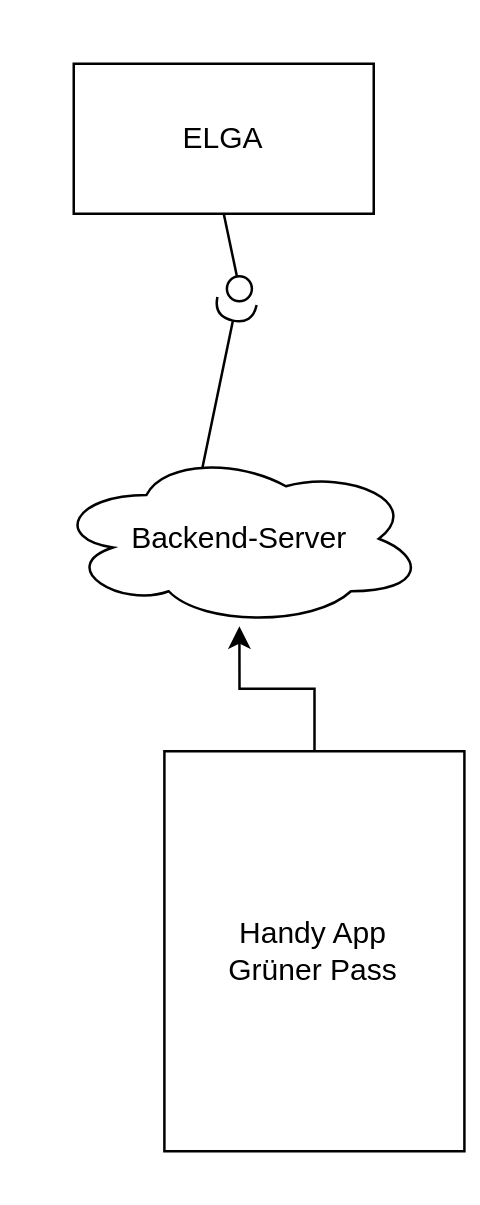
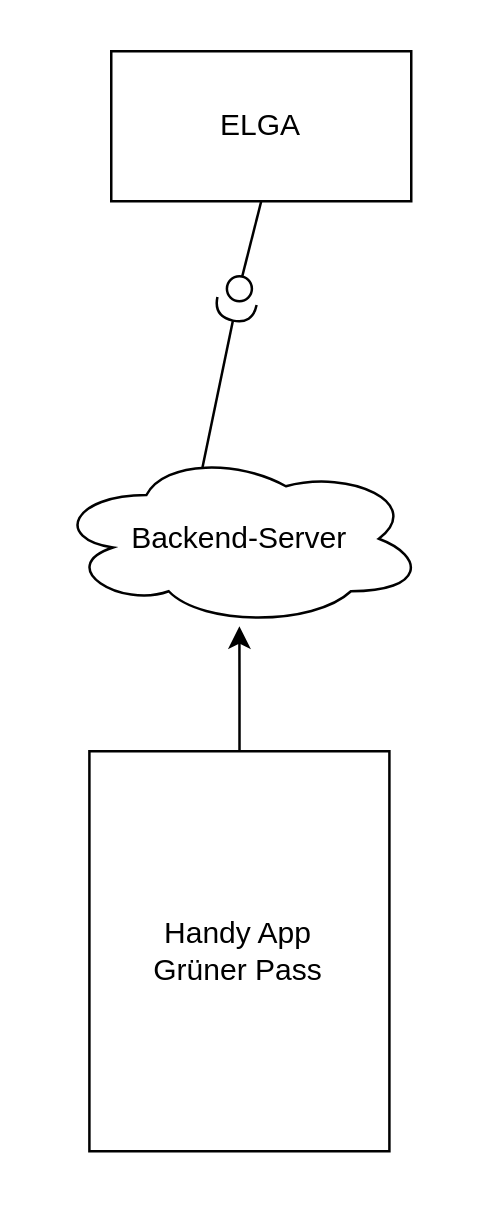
node "ELGA": moved (224, 139) -> (261, 126)
node "Handy App Grüner Pass": moved (314, 951) -> (239, 951)
